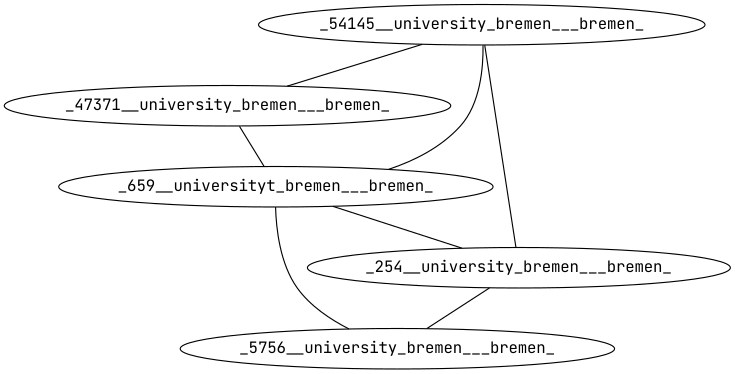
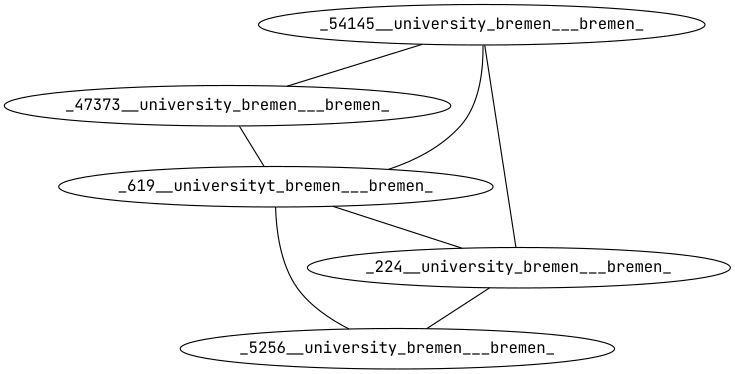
node "_47371__university_bremen___bremen_": label "_47371__university_bremen___bremen_" -> "_47373__university_bremen___bremen_"
node "_659__universityt_bremen___bremen_": label "_659__universityt_bremen___bremen_" -> "_619__universityt_bremen___bremen_"
node "_254__university_bremen___bremen_": label "_254__university_bremen___bremen_" -> "_224__university_bremen___bremen_"
node "_5756__university_bremen___bremen_": label "_5756__university_bremen___bremen_" -> "_5256__university_bremen___bremen_"
